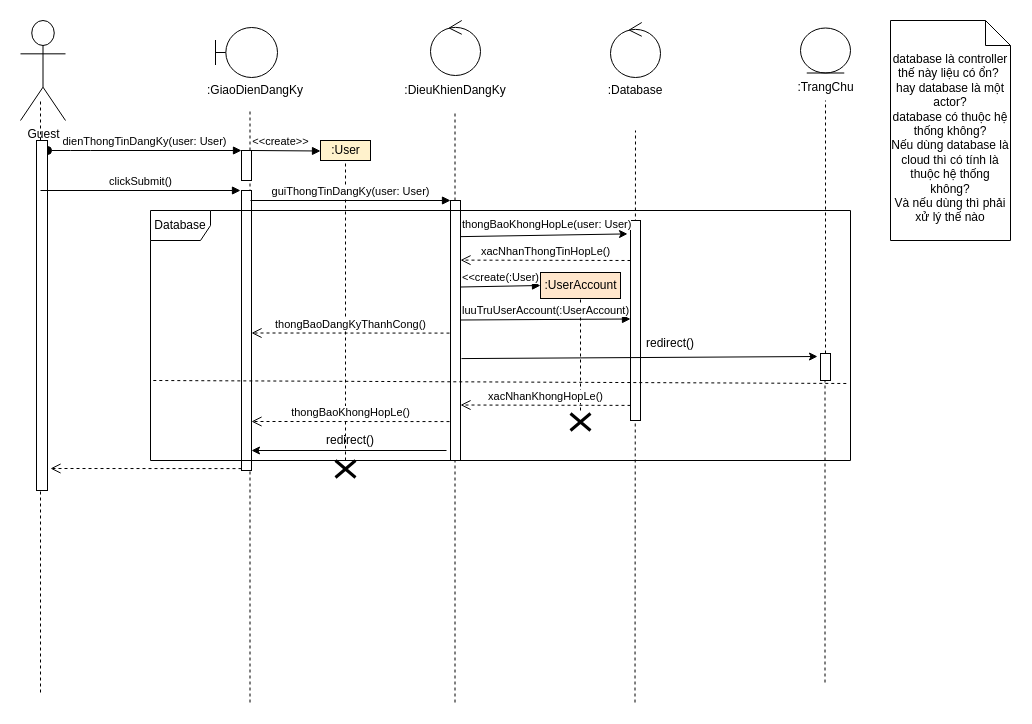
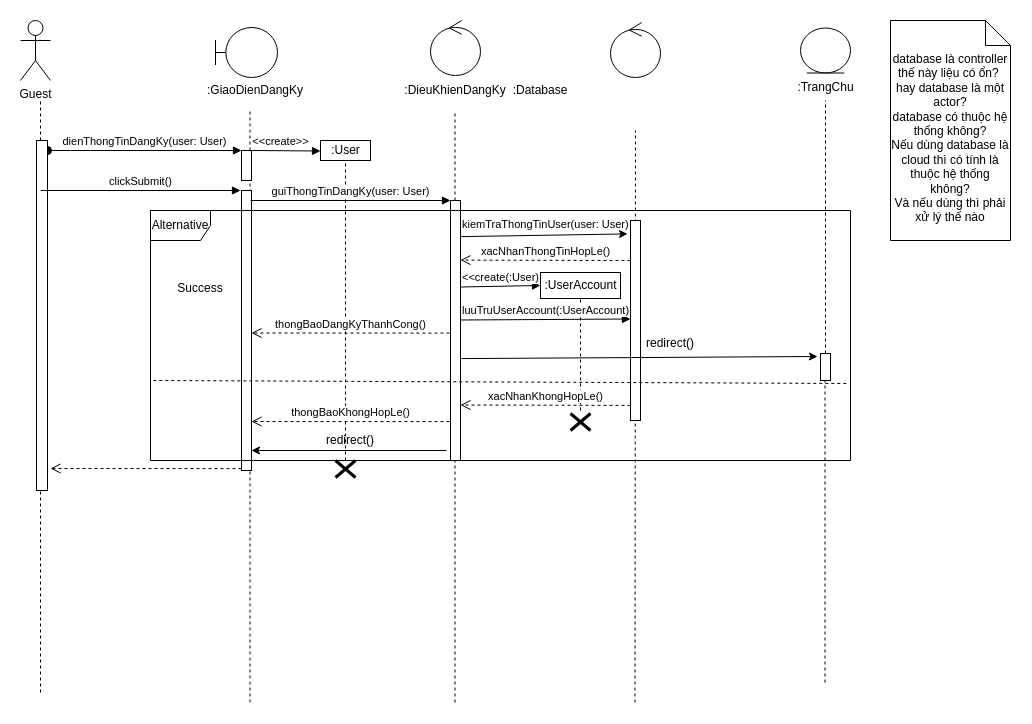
node "Guest": size 45x100 -> 30x60
node ":Database": moved (636, 91) -> (541, 91)
node ":User": fillcolor #fff2cc -> #ffffff
node "Database": label "Database" -> "Alternative"
node "thongBaoKhongHopLe(user: User)": label "thongBaoKhongHopLe(user: User)" -> "kiemTraThongTinUser(user: User)"
node ":UserAccount": fillcolor #ffe6cc -> #ffffff
node "Success": added
